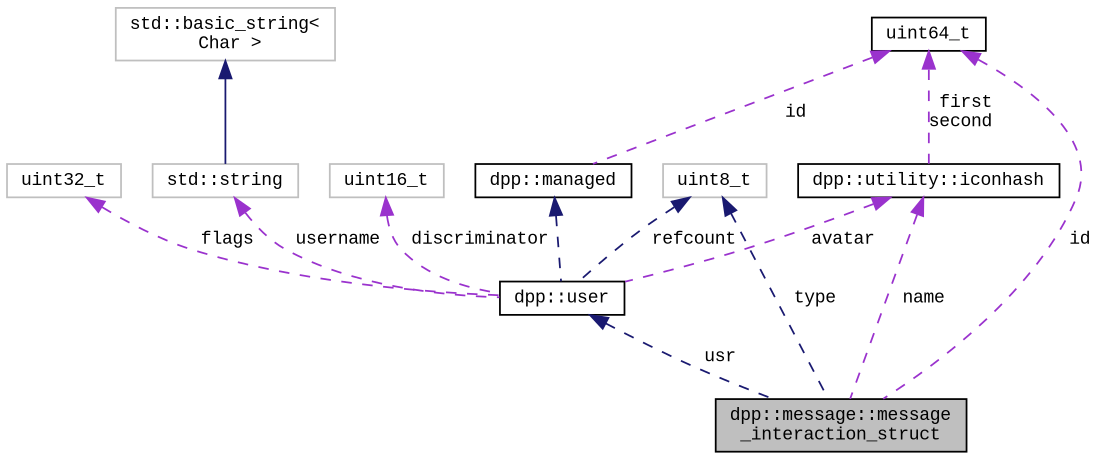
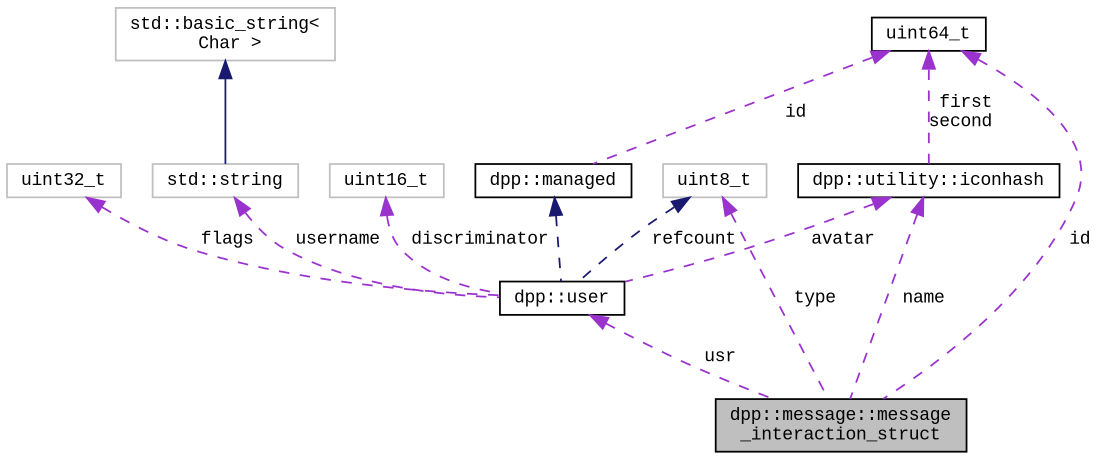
edge "dpp::message::message _interaction_struct" -> "uint8_t": color midnightblue -> darkorchid3
edge "dpp::message::message _interaction_struct" -> "dpp::user": color midnightblue -> darkorchid3
